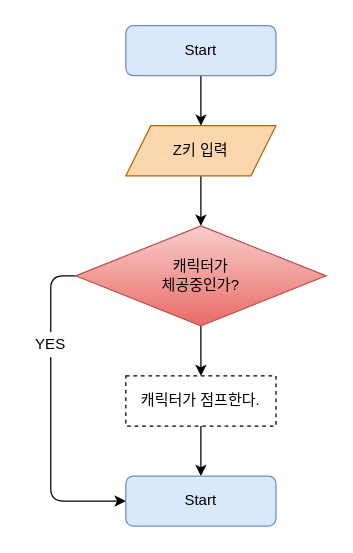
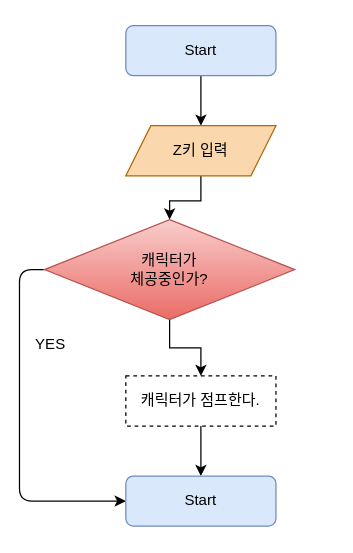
node "캐릭터가 체공중인가?": moved (201, 276) -> (169, 269)
